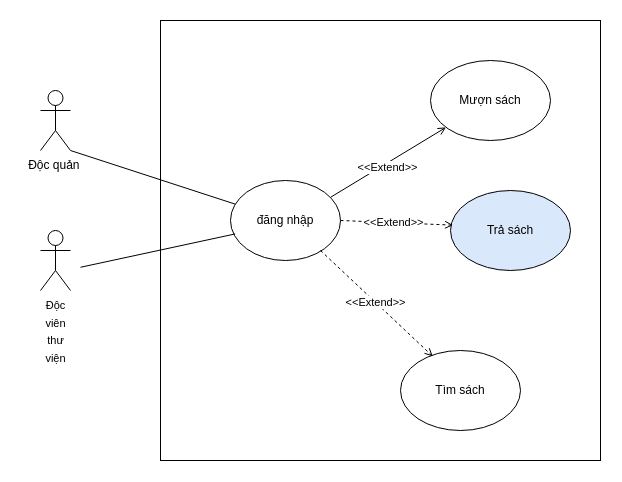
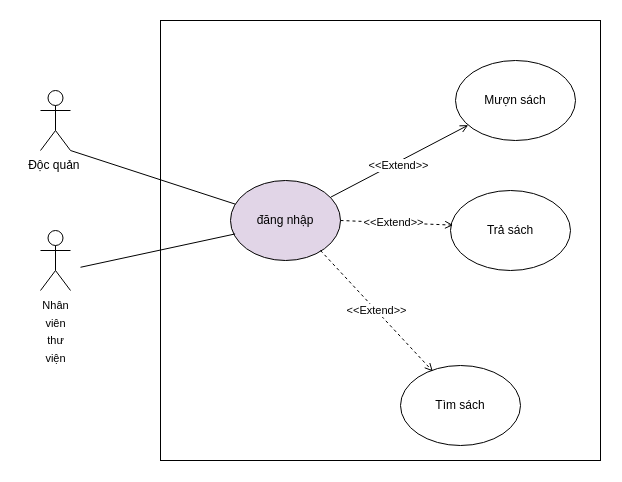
node "Mượn sách": moved (491, 101) -> (516, 101)
node "đăng nhập": fillcolor #ffffff -> #e1d5e7
node "Trả sách": fillcolor #dae8fc -> #ffffff
node "Độc viên thư viện": label "Độc viên thư viện" -> "Nhân viên thư viện"
node "Tìm sách": moved (461, 391) -> (461, 406)
